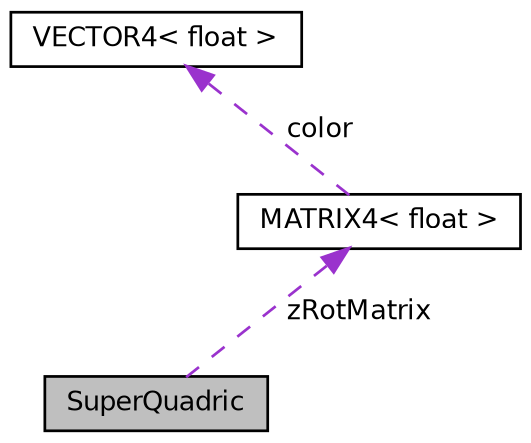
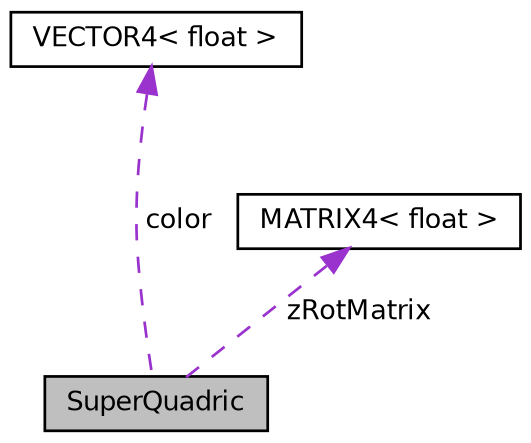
edge "MATRIX4< float >" -> "VECTOR4< float >": now "SuperQuadric" -> "VECTOR4< float >"
